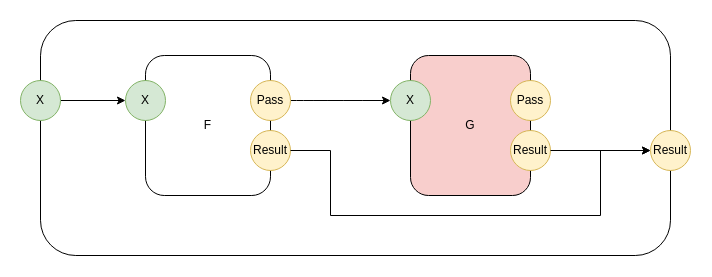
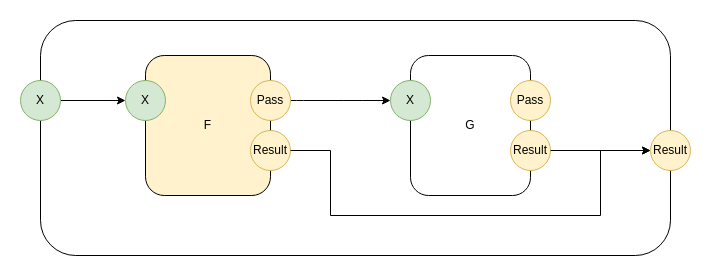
node "F": fillcolor #ffffff -> #fff2cc
node "G": fillcolor #f8cecc -> #ffffff
